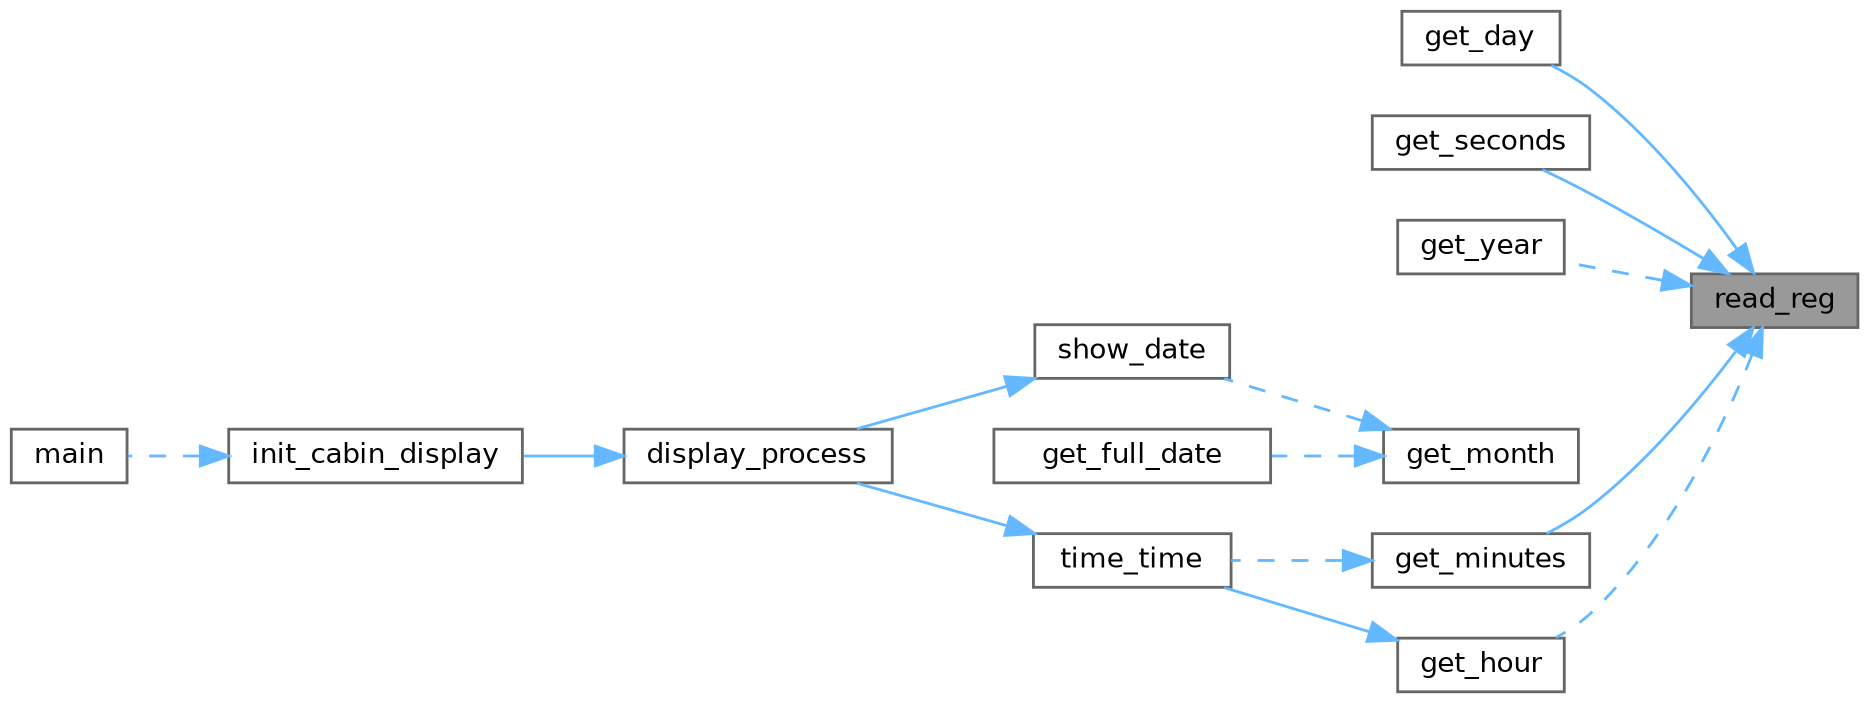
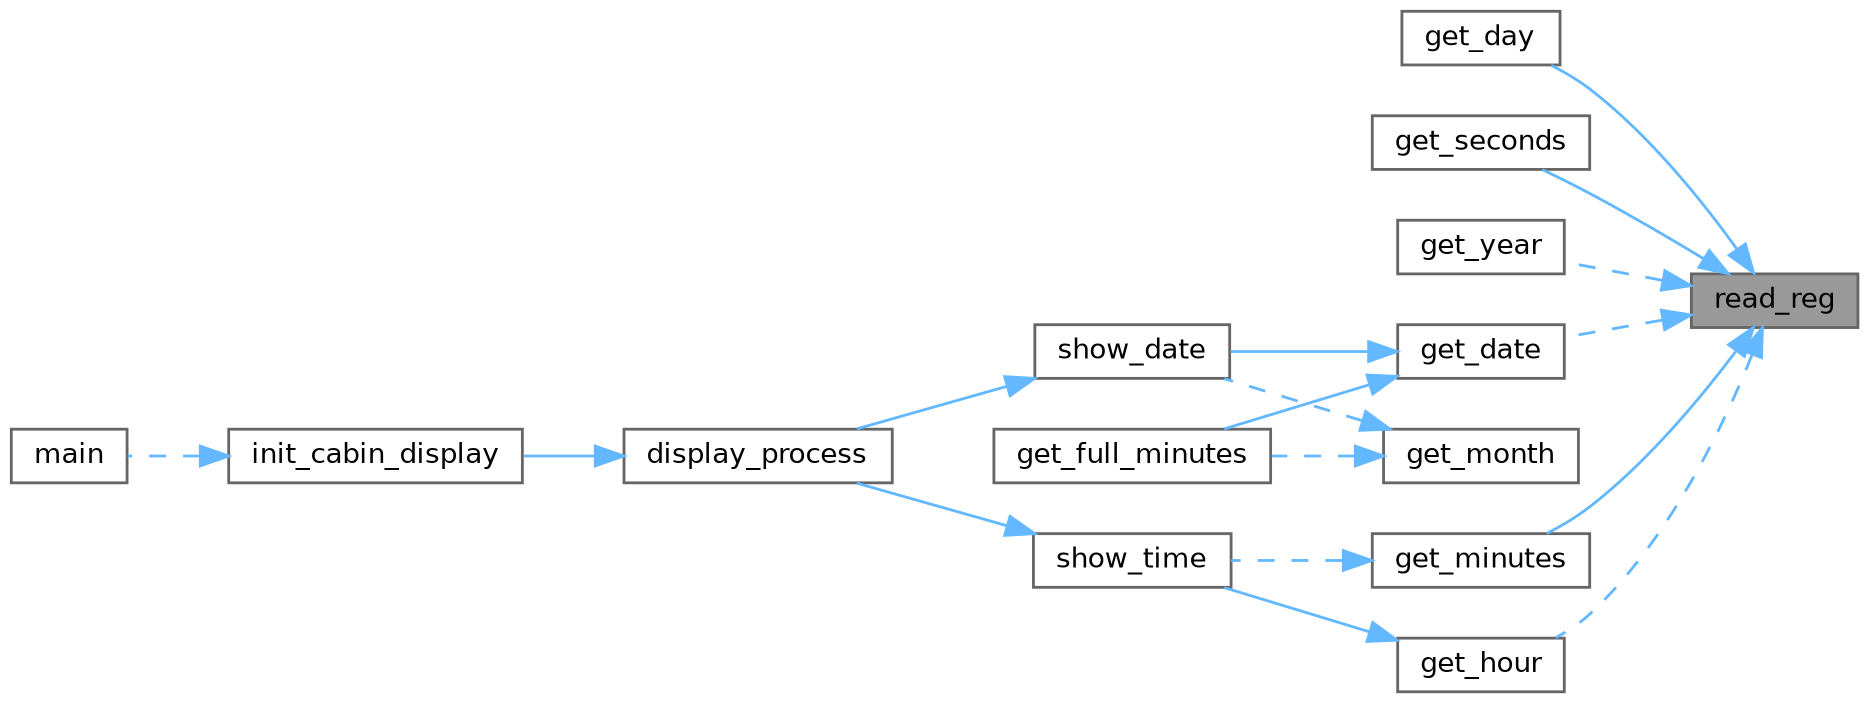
node "get_date": added
node "get_full_date": label "get_full_date" -> "get_full_minutes"
node "time_time": label "time_time" -> "show_time"
